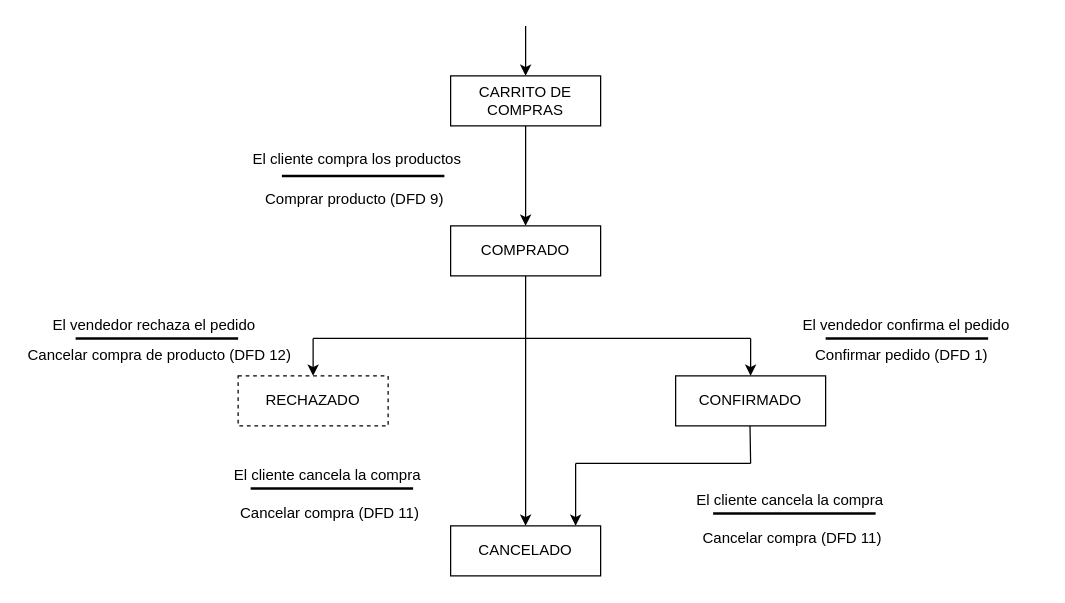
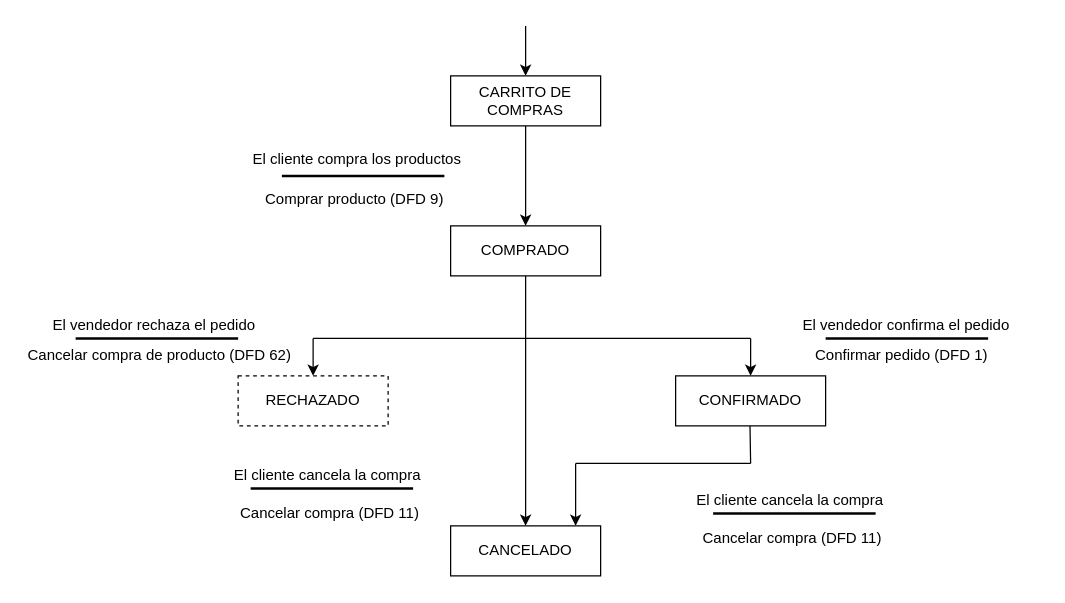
node "Cancelar compra de producto (DFD 12)": label "Cancelar compra de producto (DFD 12)" -> "Cancelar compra de producto (DFD 62)"
